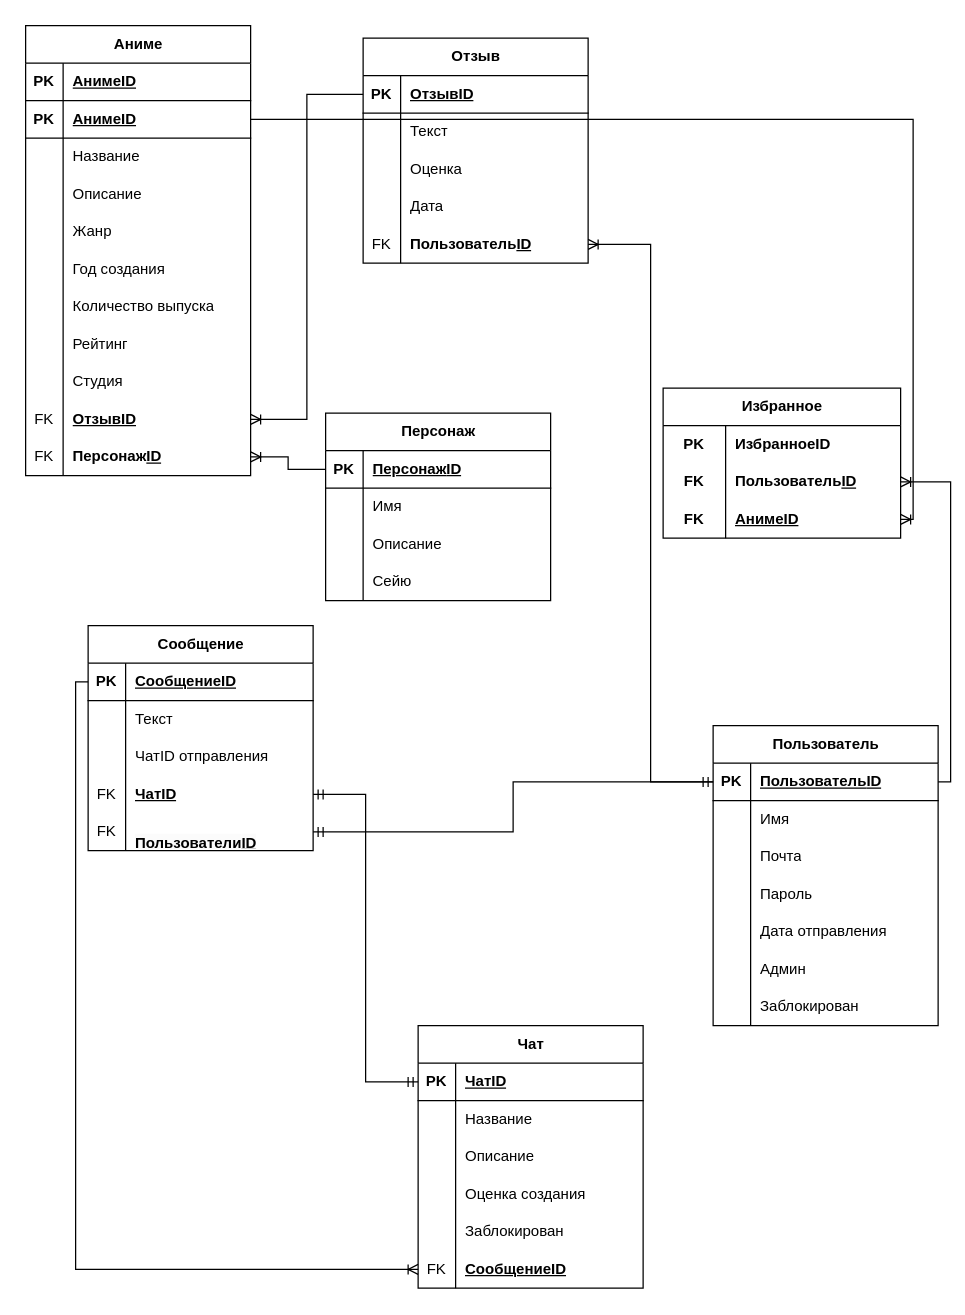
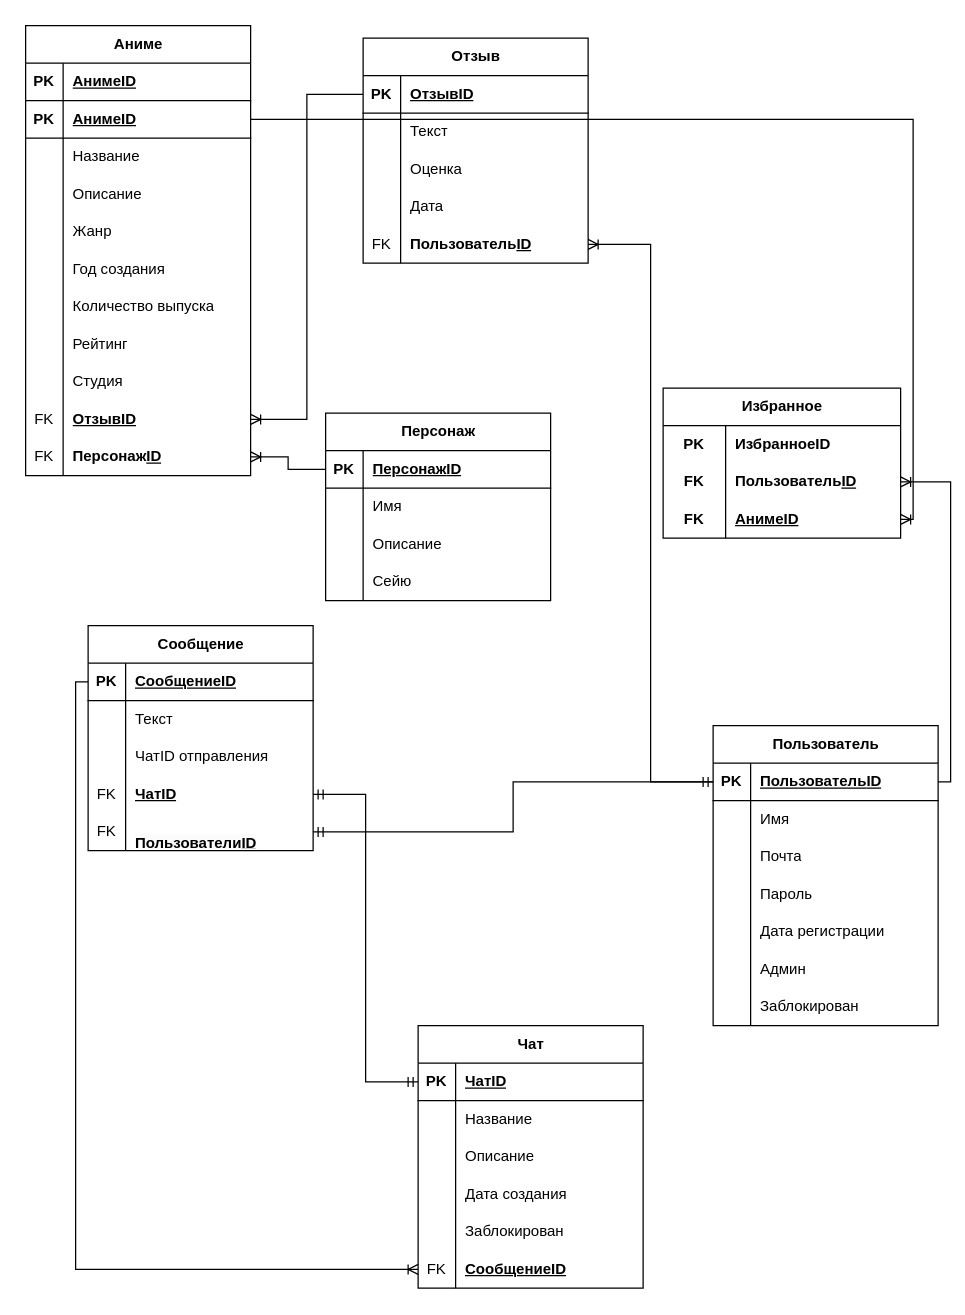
node "Дата отправления": label "Дата отправления" -> "Дата регистрации"
node "Оценка создания": label "Оценка создания" -> "Дата создания"
